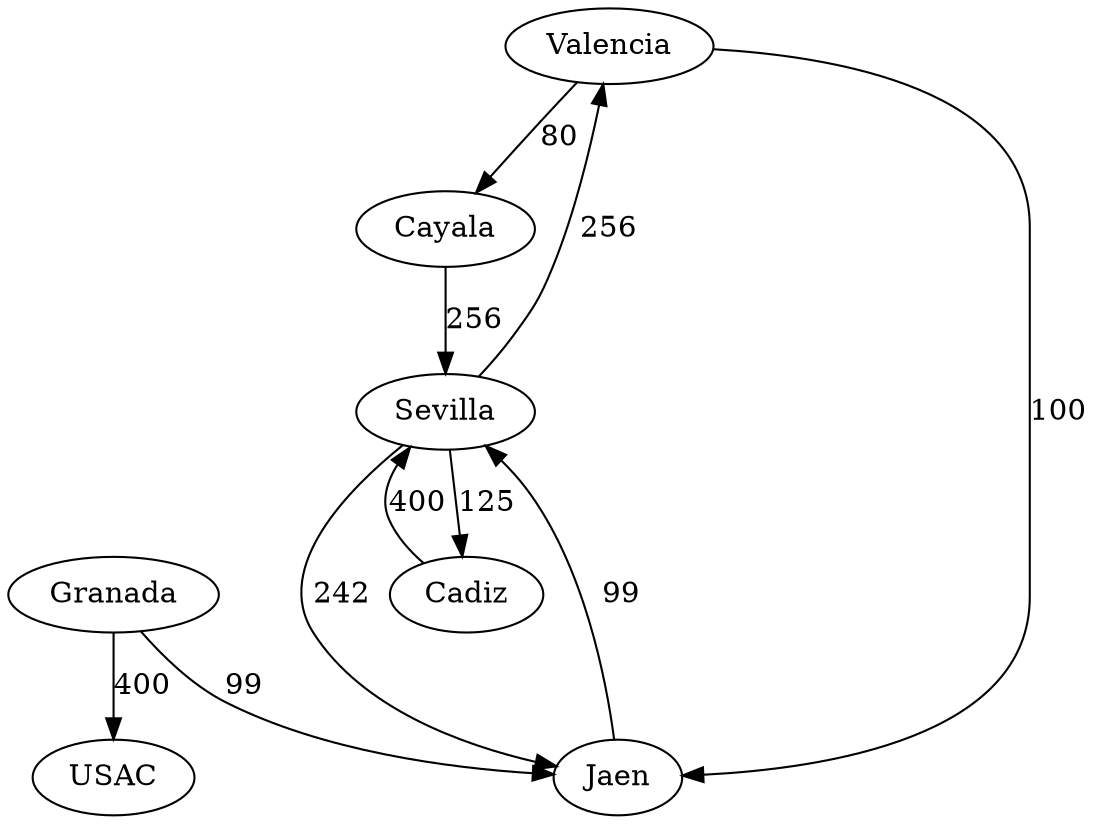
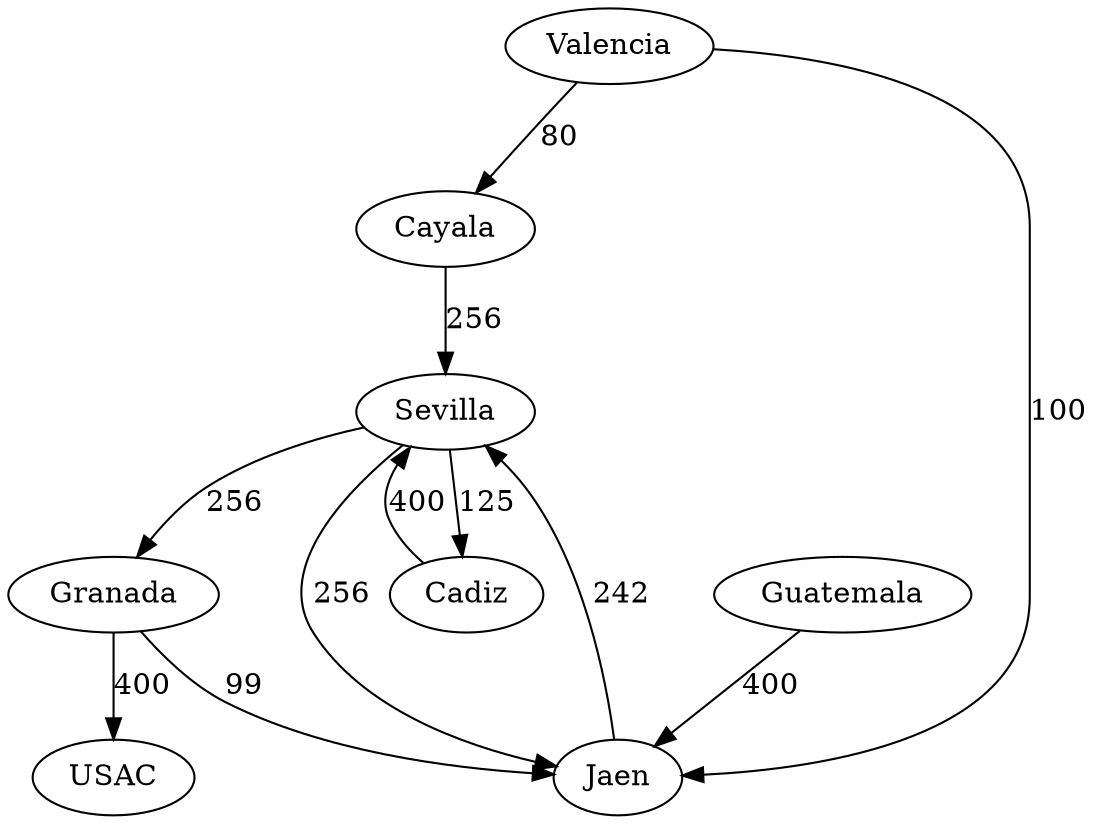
edge "Sevilla" -> "Valencia": now "Sevilla" -> "Granada"
edge "Sevilla" -> "Jaen": label "242" -> "256"
edge "Jaen" -> "Sevilla": label "99" -> "242"
node "Guatemala": added
